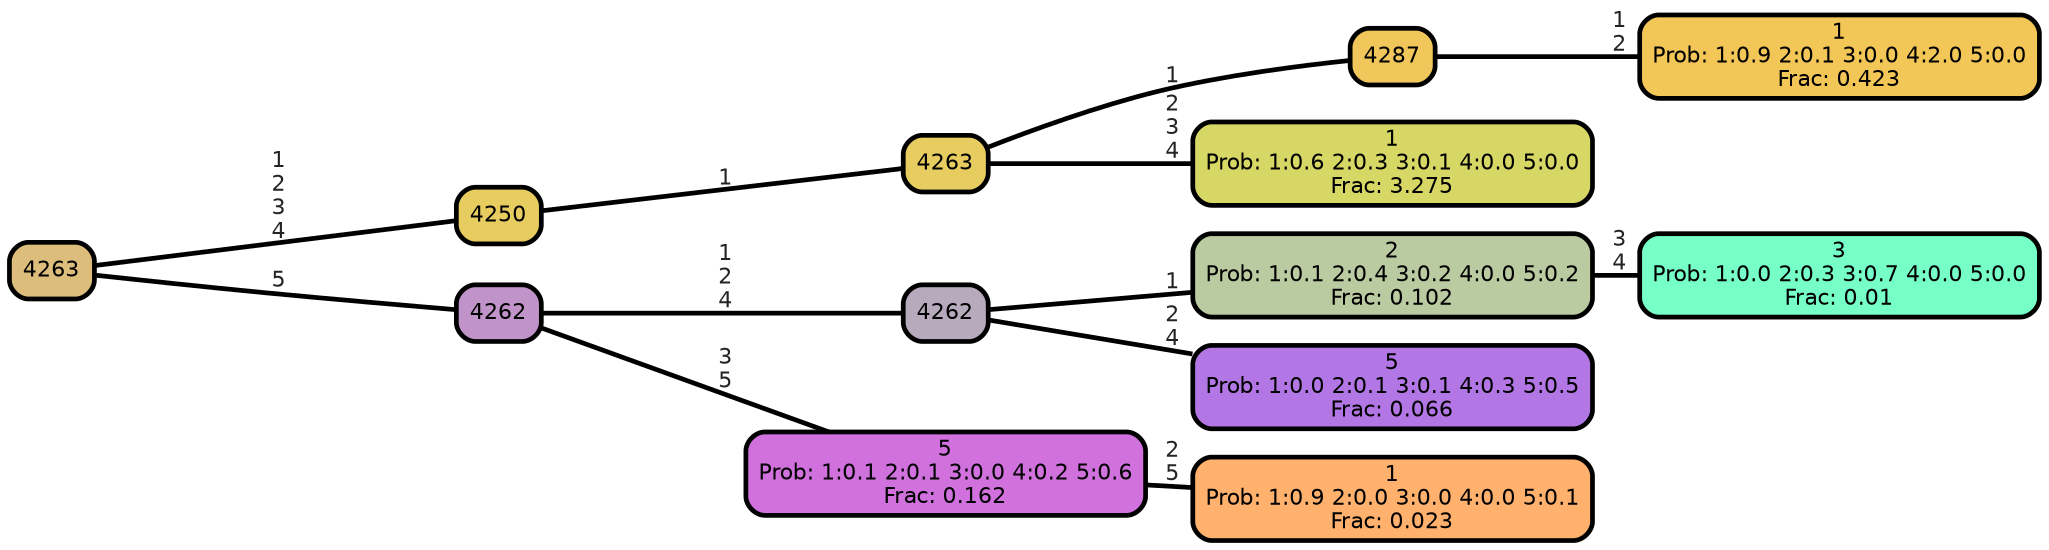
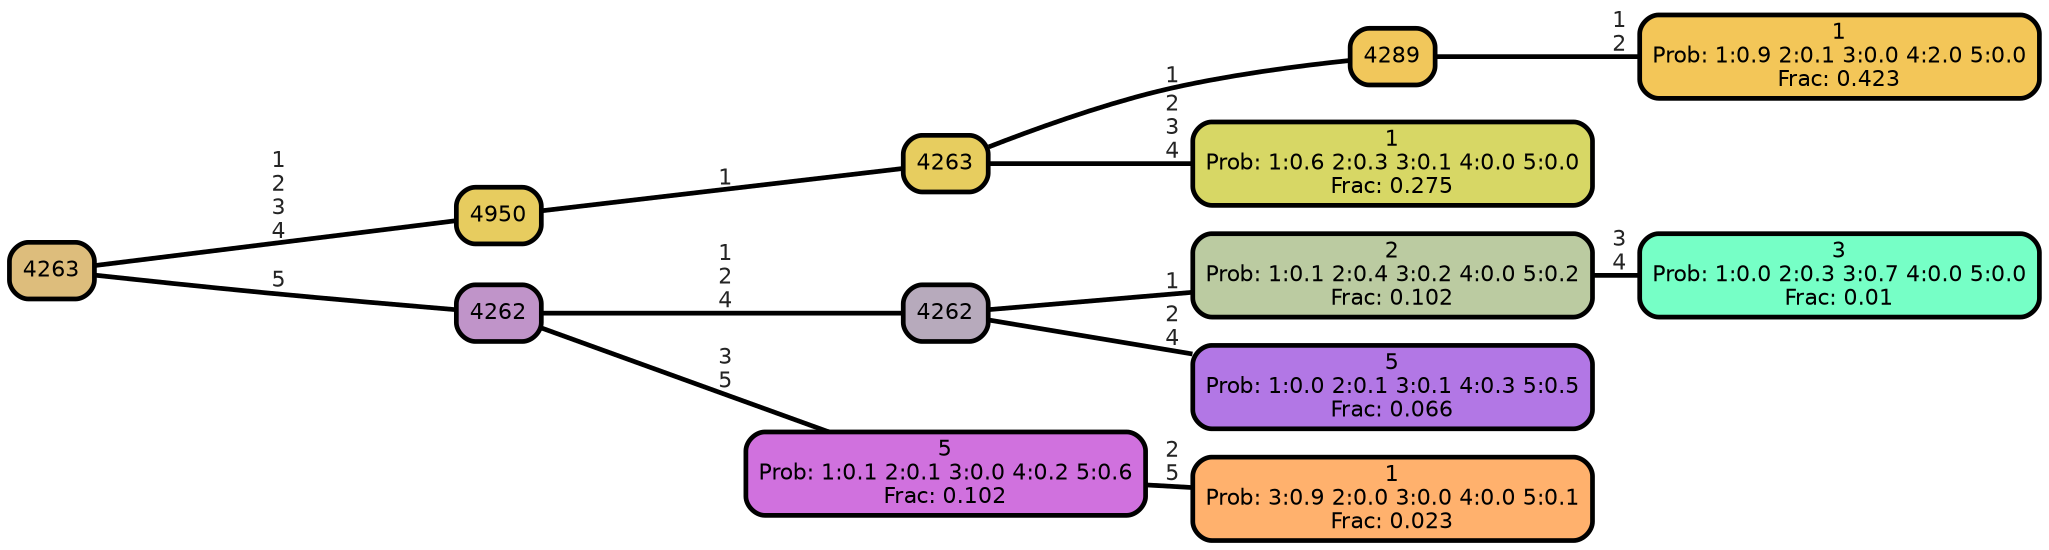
node "4287": label "4287" -> "4289"
node "1 Prob: 1:0.6 2:0.3 3:0.1 4:0.0 5:0.0 Frac: 3.275": label "1 Prob: 1:0.6 2:0.3 3:0.1 4:0.0 5:0.0 Frac: 3.275" -> "1 Prob: 1:0.6 2:0.3 3:0.1 4:0.0 5:0.0 Frac: 0.275"
node "4250": label "4250" -> "4950"
node "5 Prob: 1:0.1 2:0.1 3:0.0 4:0.2 5:0.6 Frac: 0.162": label "5 Prob: 1:0.1 2:0.1 3:0.0 4:0.2 5:0.6 Frac: 0.162" -> "5 Prob: 1:0.1 2:0.1 3:0.0 4:0.2 5:0.6 Frac: 0.102"
node "1 Prob: 1:0.9 2:0.0 3:0.0 4:0.0 5:0.1 Frac: 0.023": label "1 Prob: 1:0.9 2:0.0 3:0.0 4:0.0 5:0.1 Frac: 0.023" -> "1 Prob: 3:0.9 2:0.0 3:0.0 4:0.0 5:0.1 Frac: 0.023"
